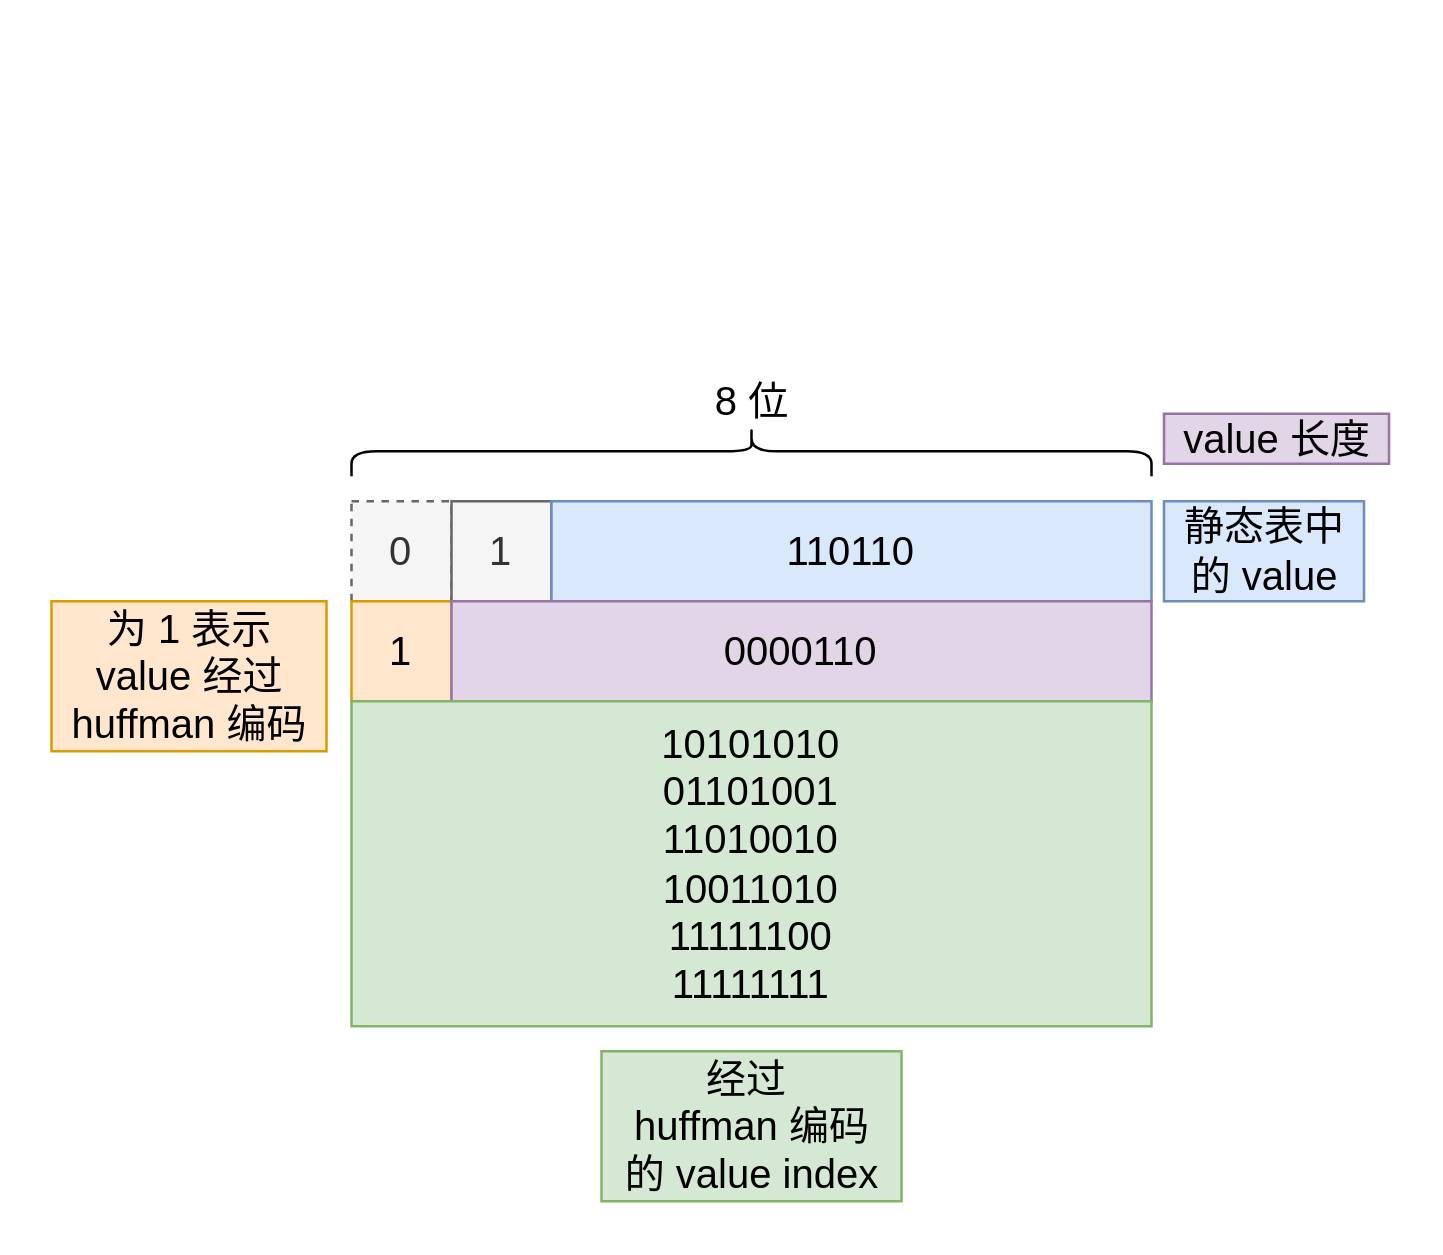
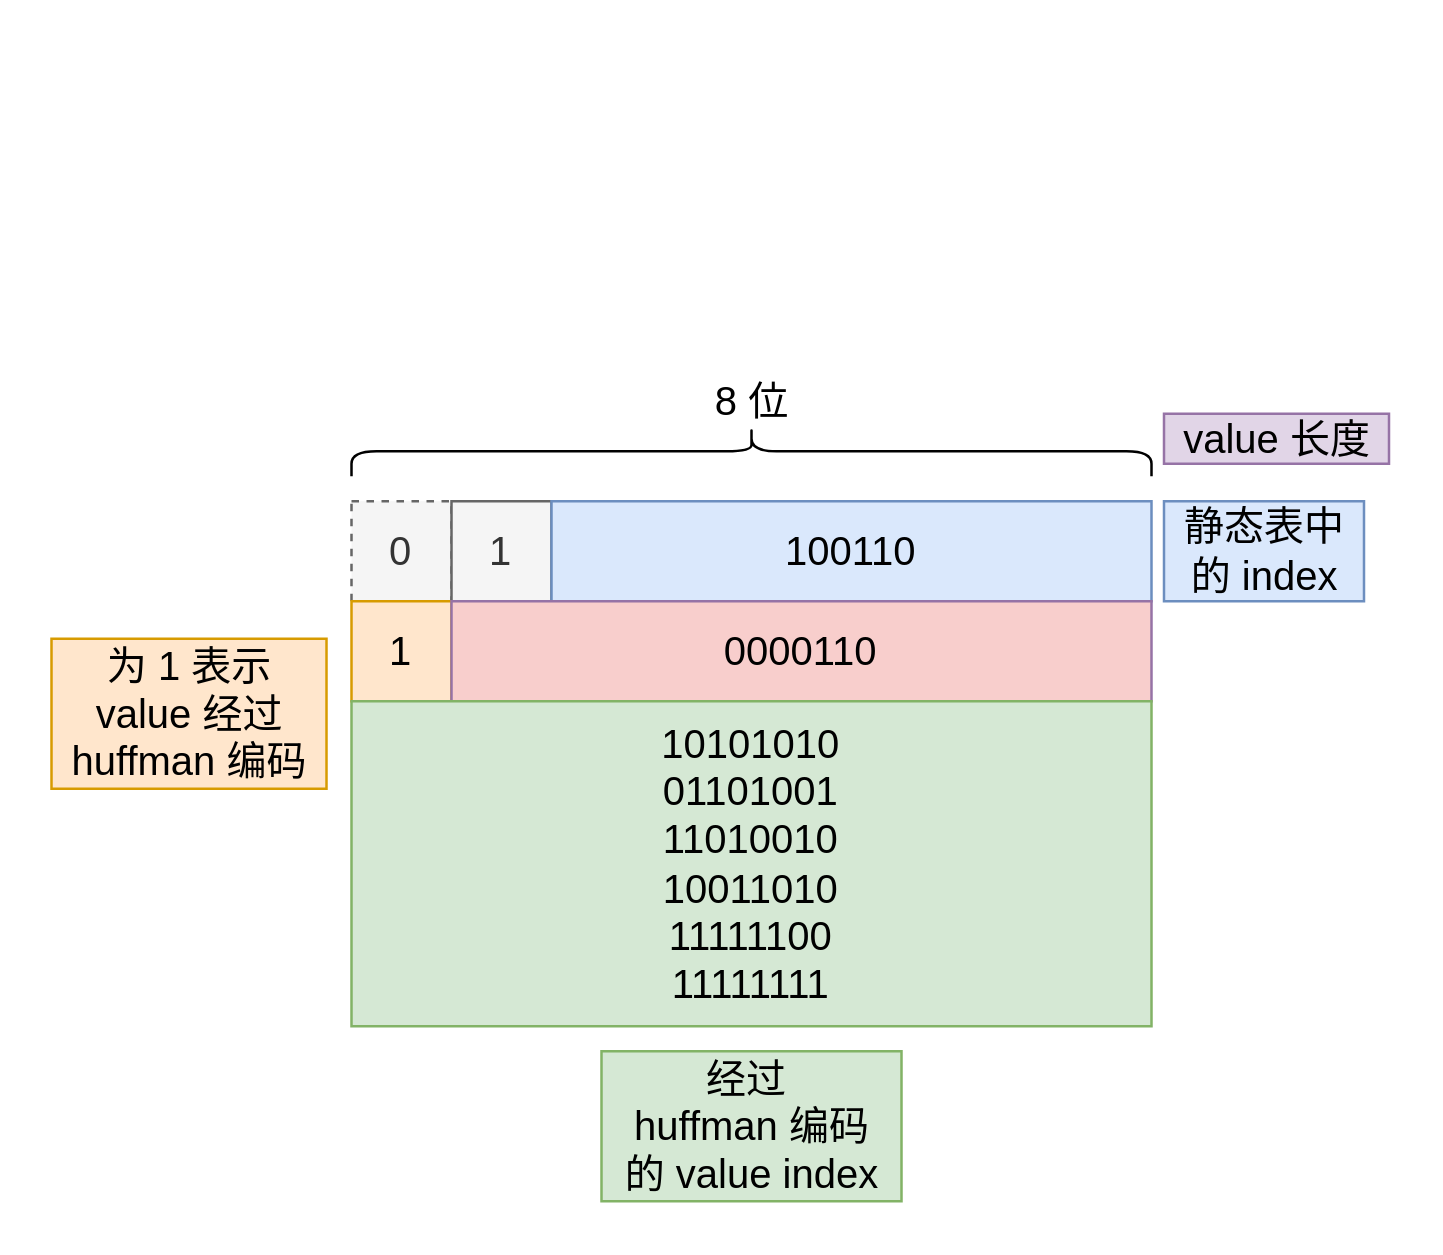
node "110110": label "110110" -> "100110"
node "静态表中 的 value": label "静态表中 的 value" -> "静态表中 的 index"
node "0000110": fillcolor #e1d5e7 -> #f8cecc
node "为 1 表示 value 经过 huffman 编码": moved (189, 676) -> (189, 714)
